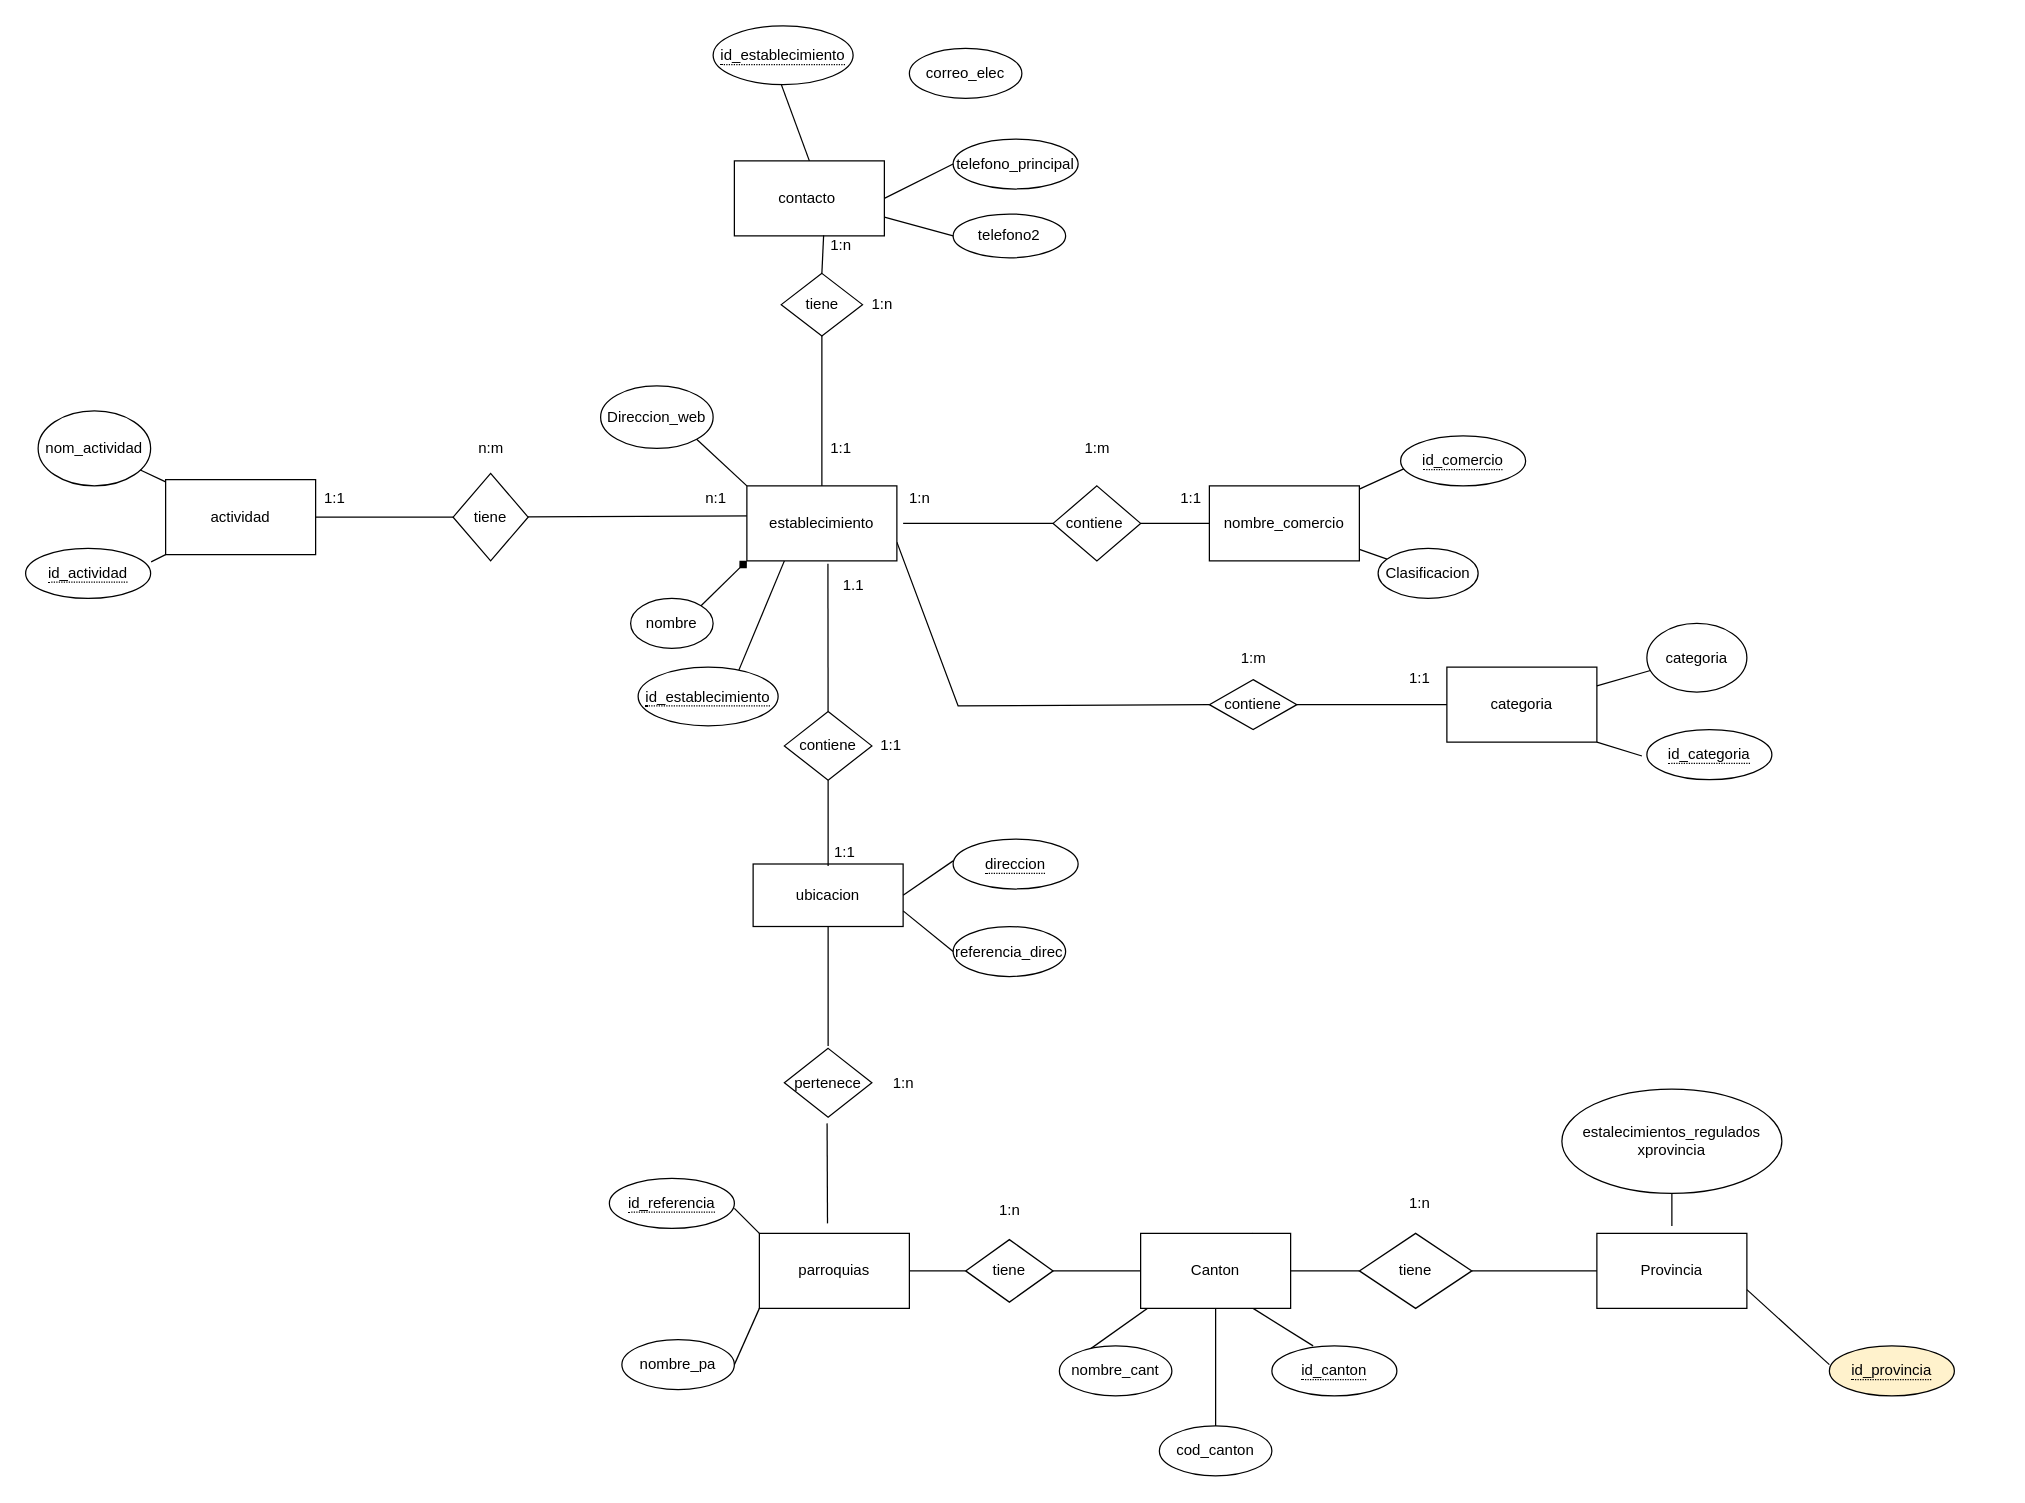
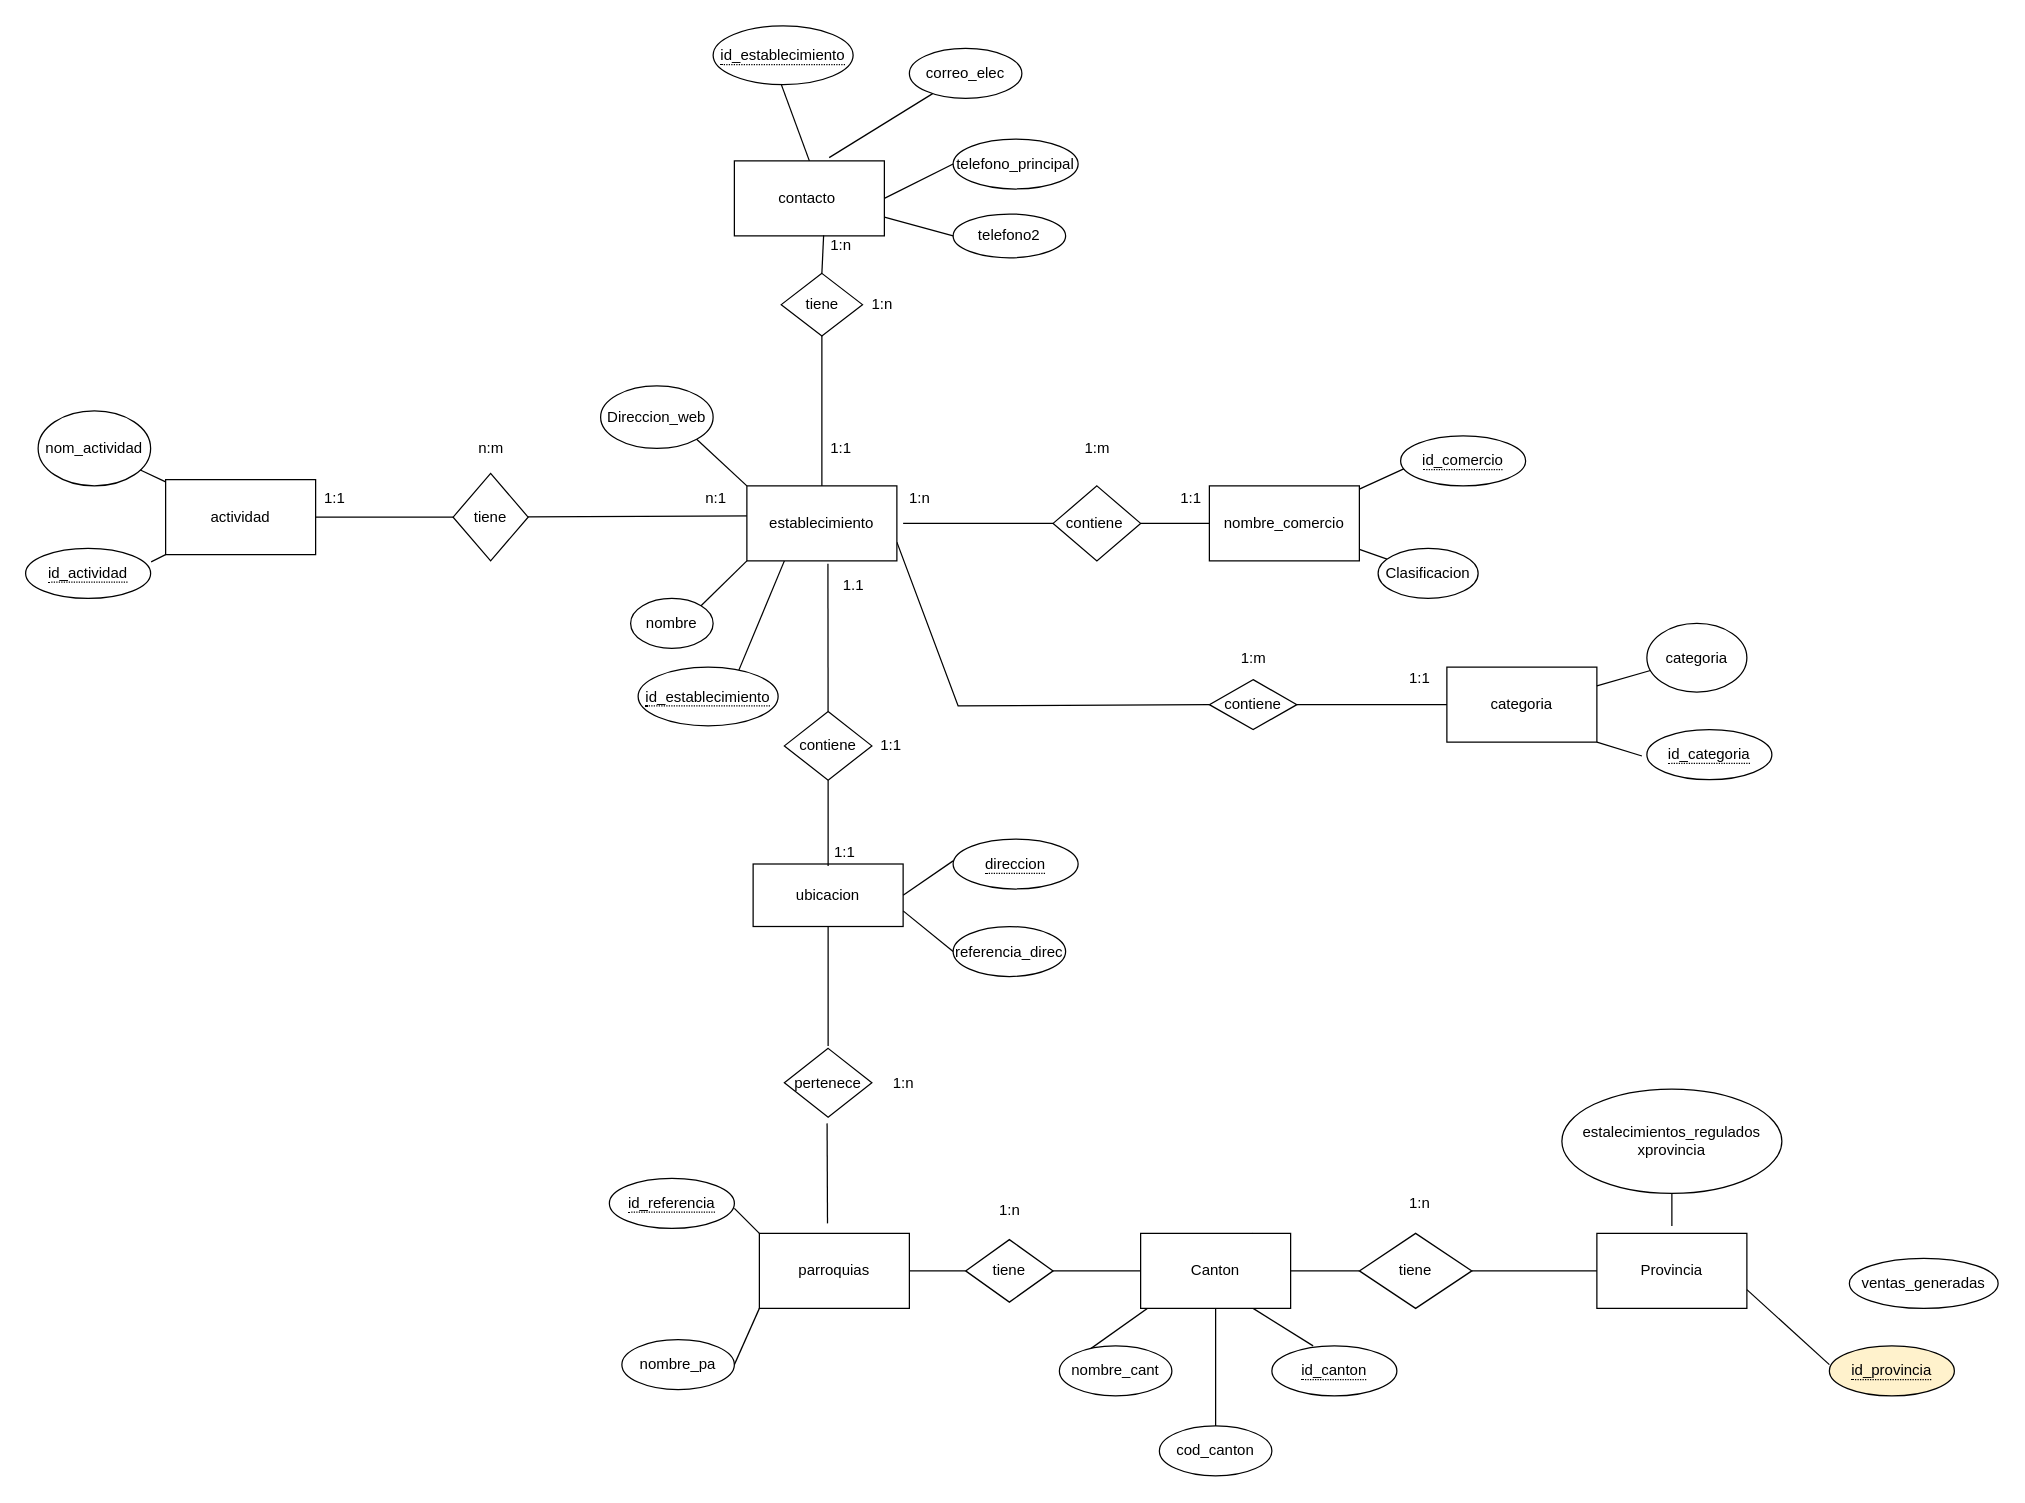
edge "correo_elec" -- "contacto": added
edge "nombre" -> "establecimiento": arrowhead diamond -> none
node "ventas_generadas": added
